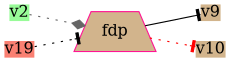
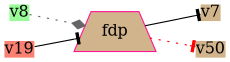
node "v2": label "v2" -> "v8"
node "v9": label "v9" -> "v7"
edge "v19" -> "fdp": style dotted -> solid
node "v10": label "v10" -> "v50"
